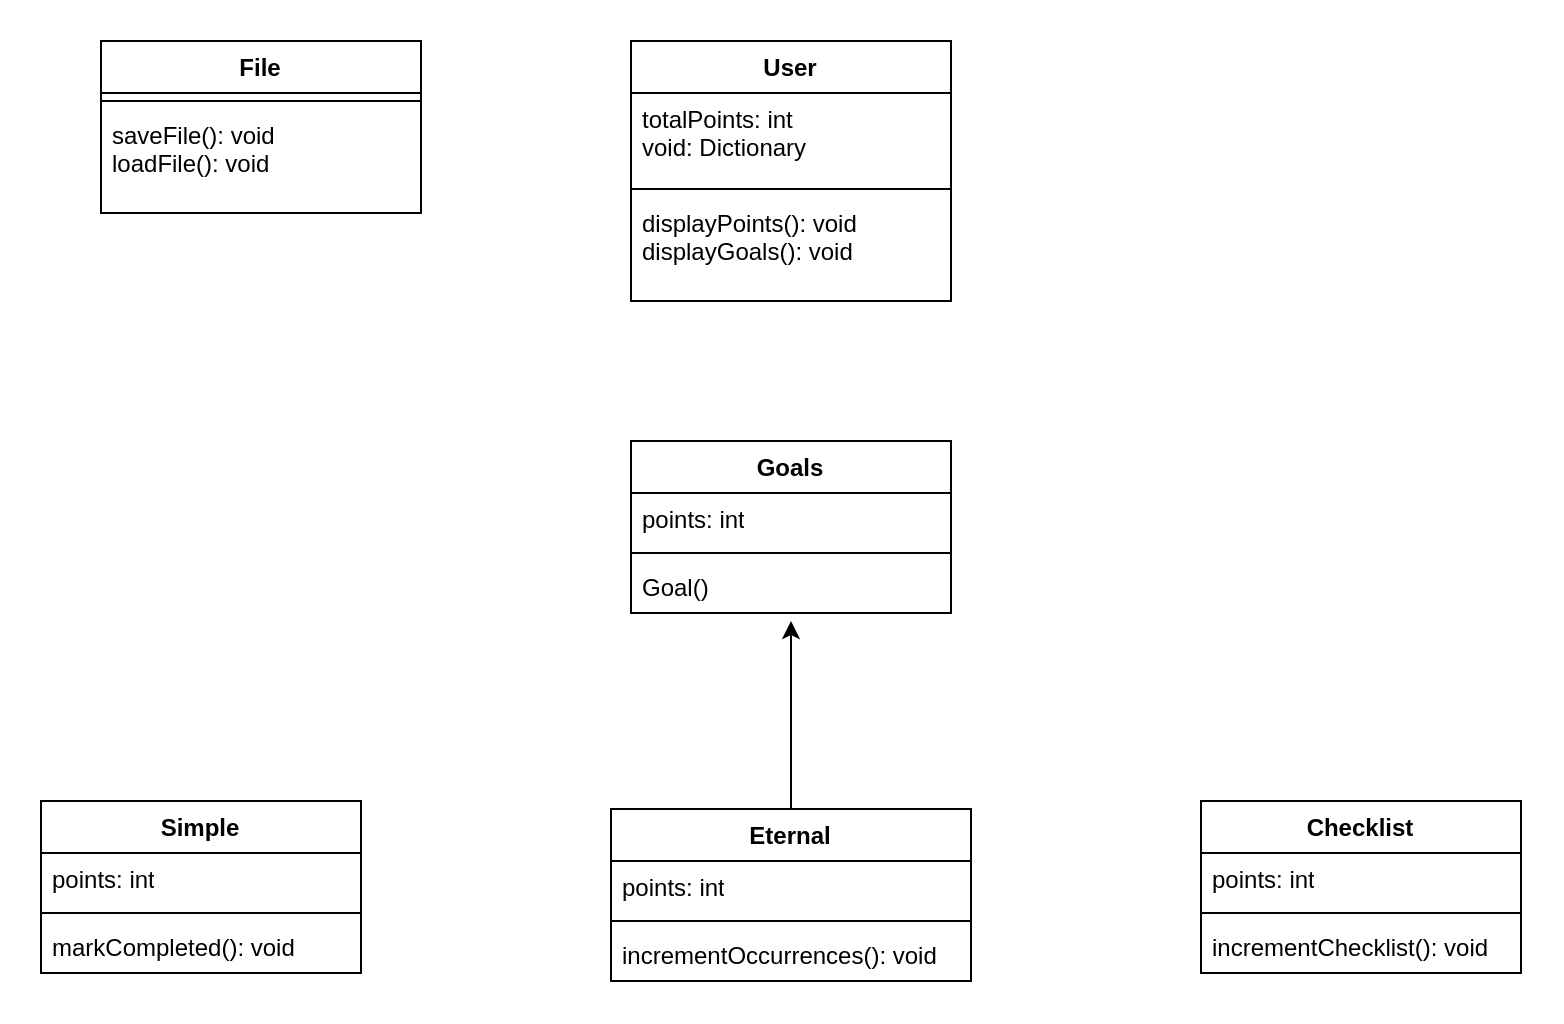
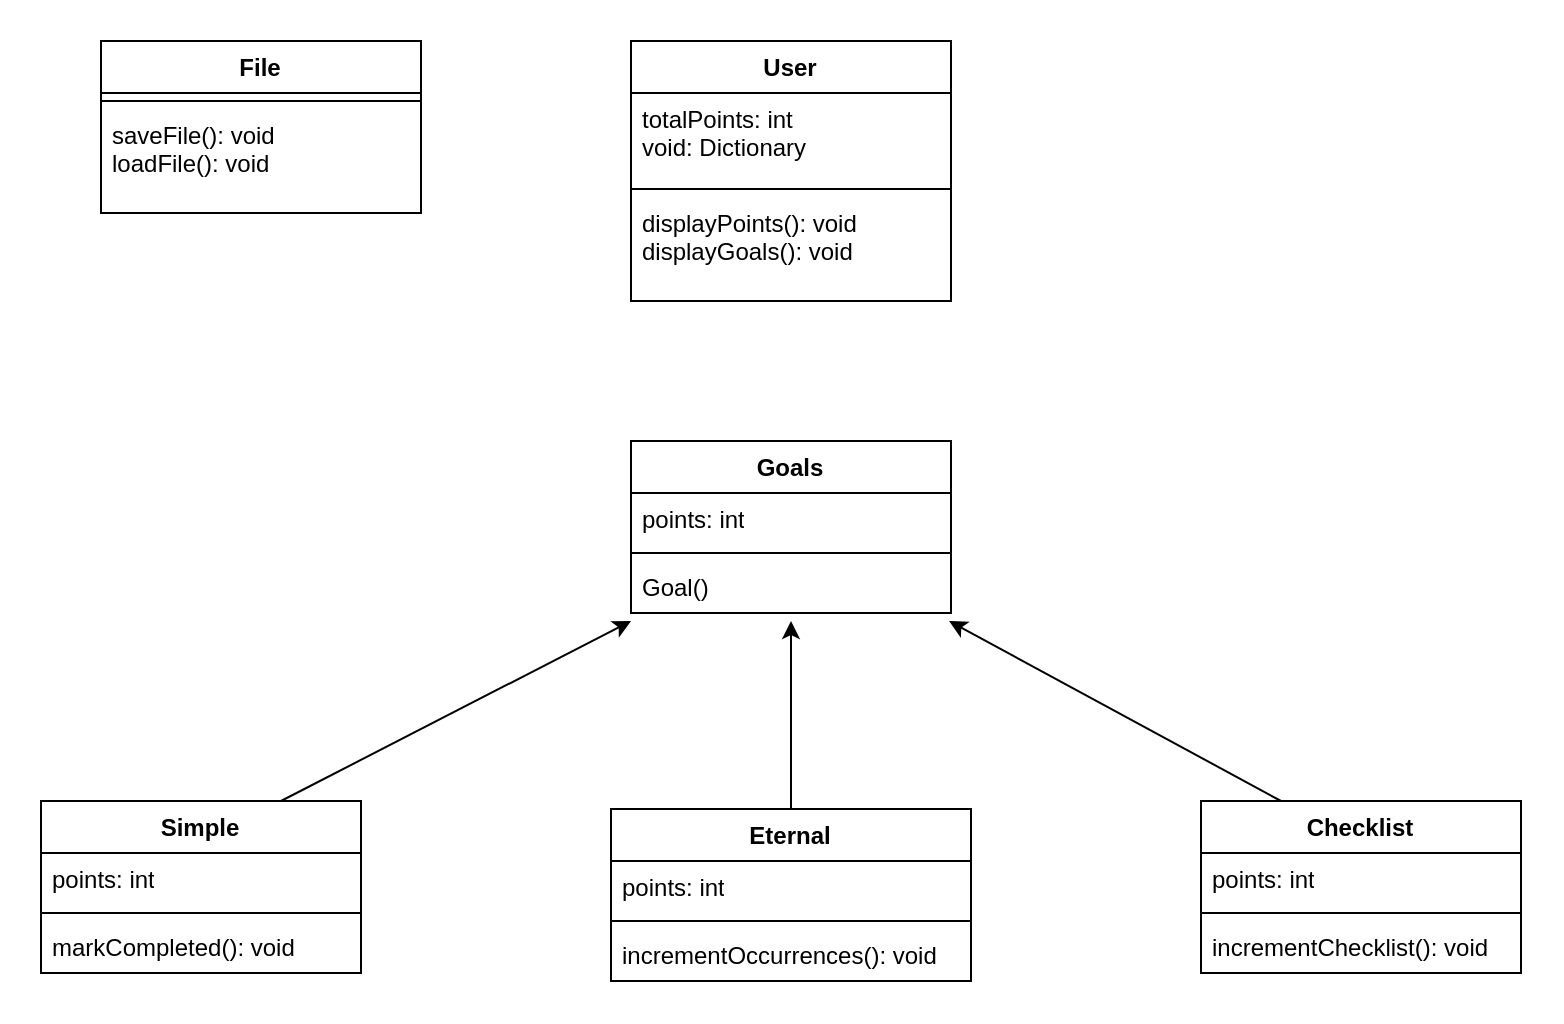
edge "Simple" -> "Goal()": added
edge "Checklist" -> "Goal()": added
